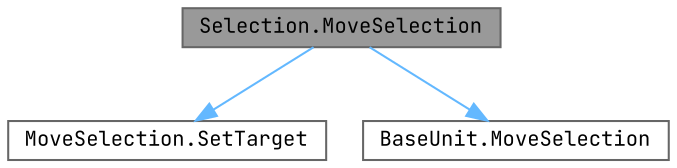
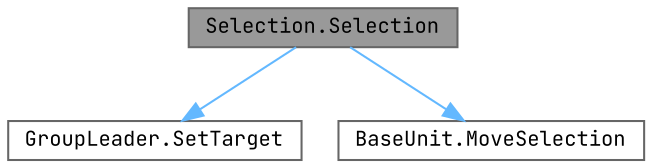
node "Selection.MoveSelection": label "Selection.MoveSelection" -> "Selection.Selection"
node "MoveSelection.SetTarget": label "MoveSelection.SetTarget" -> "GroupLeader.SetTarget"
